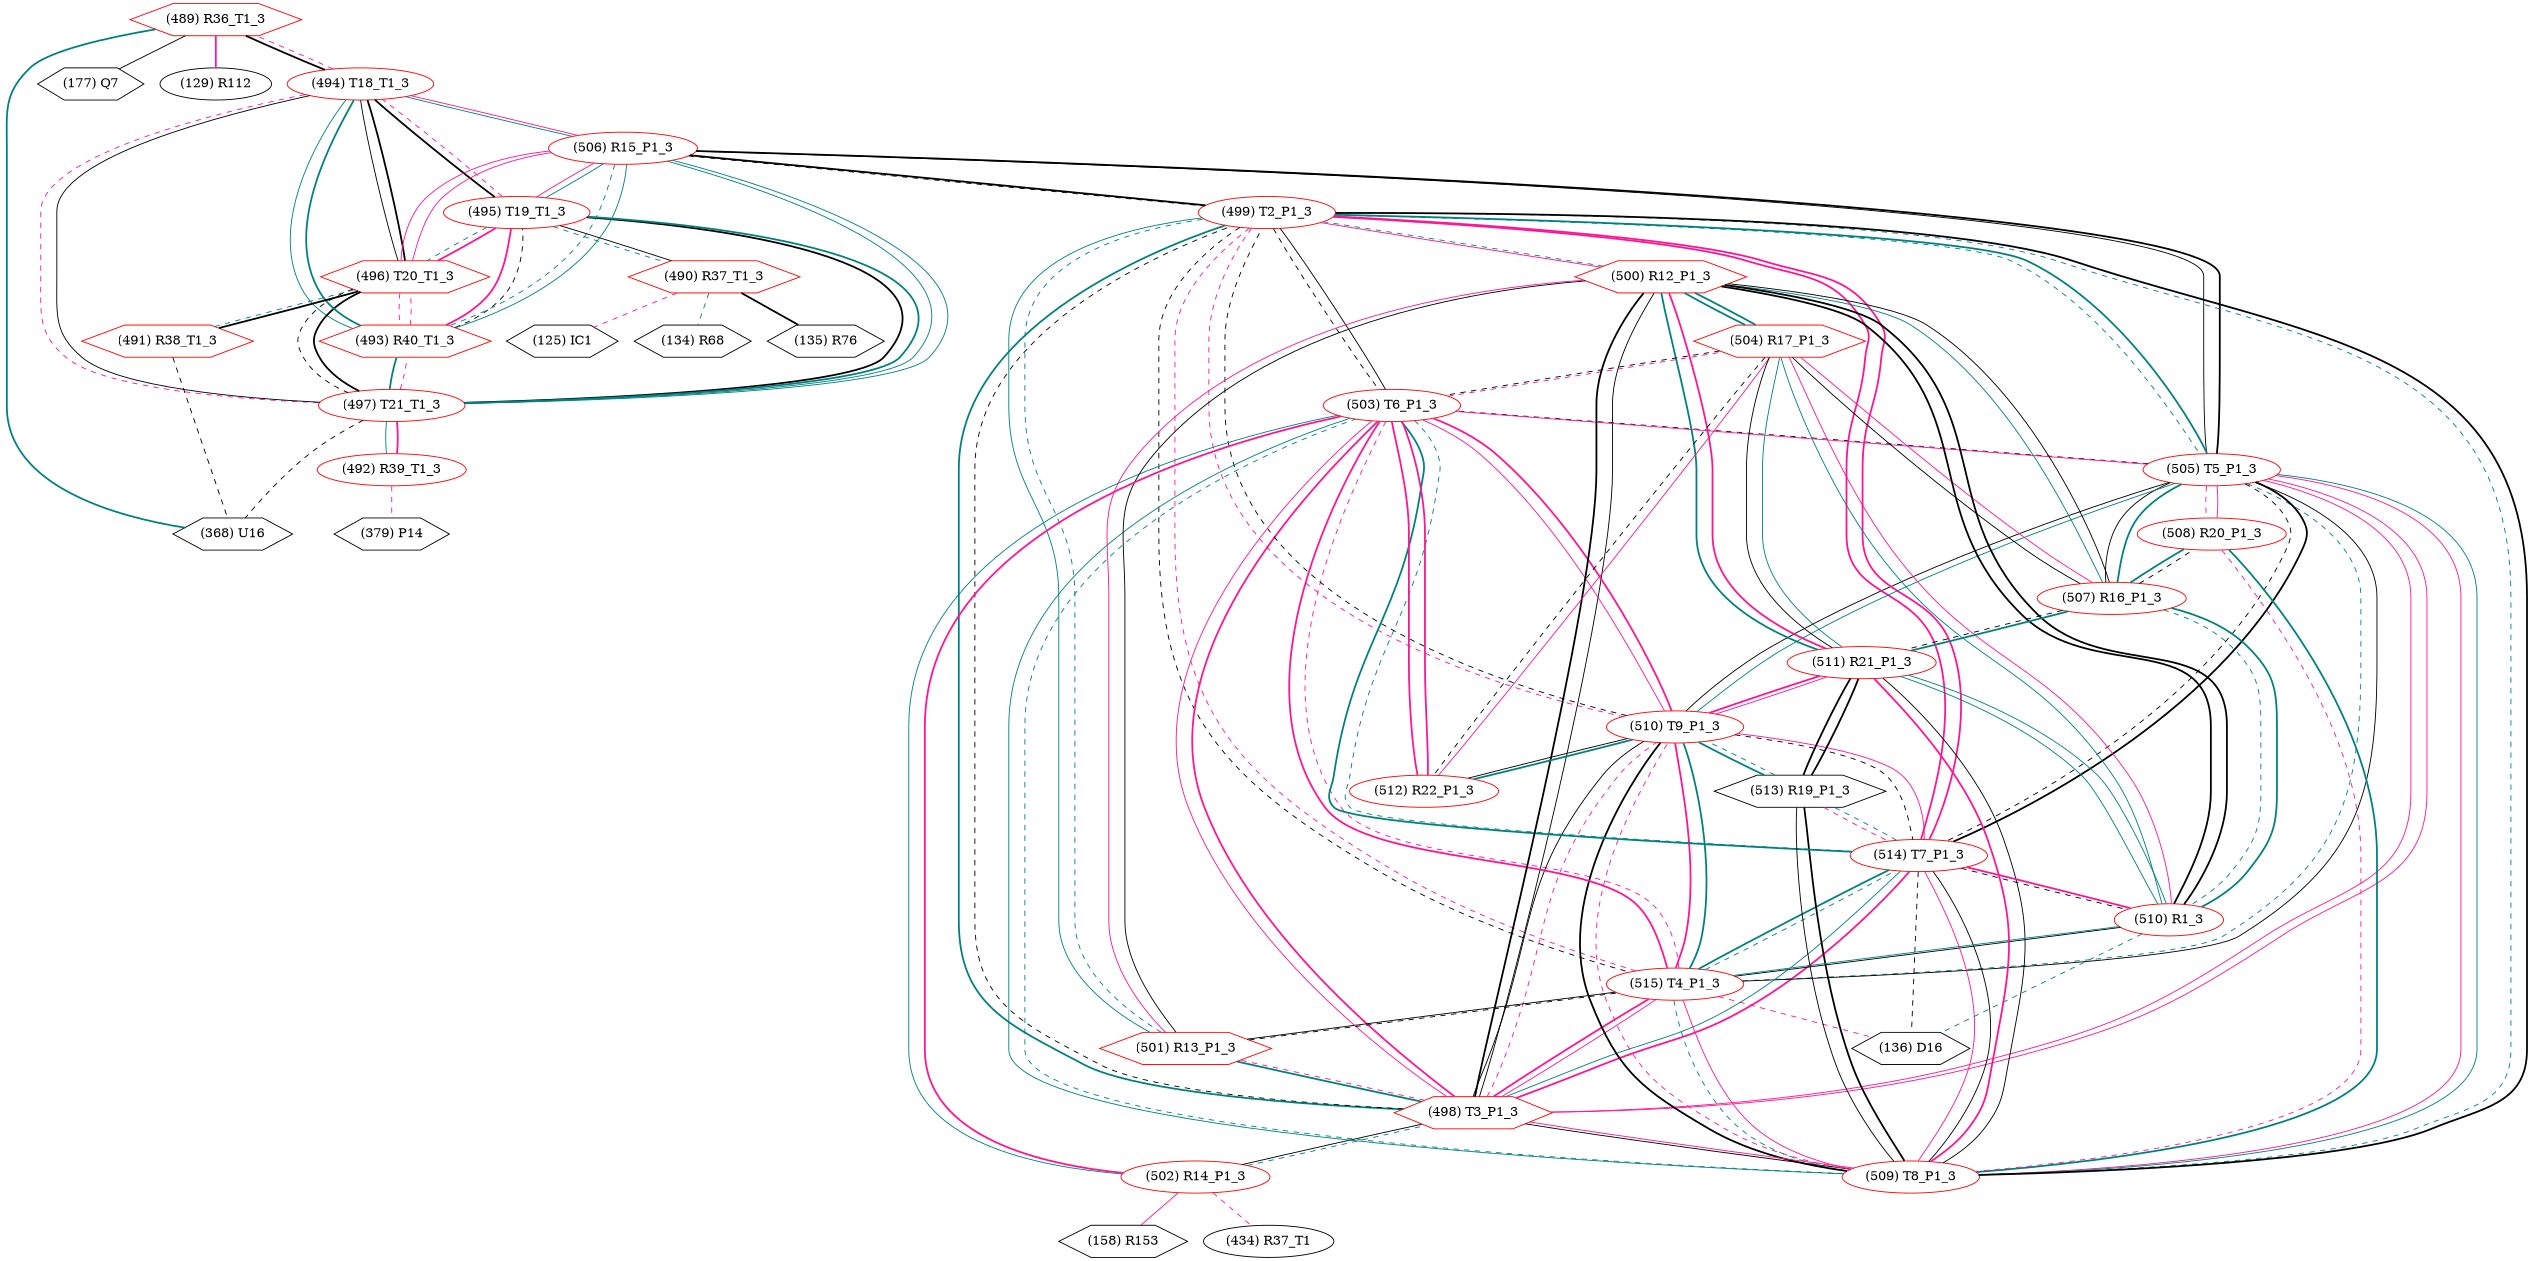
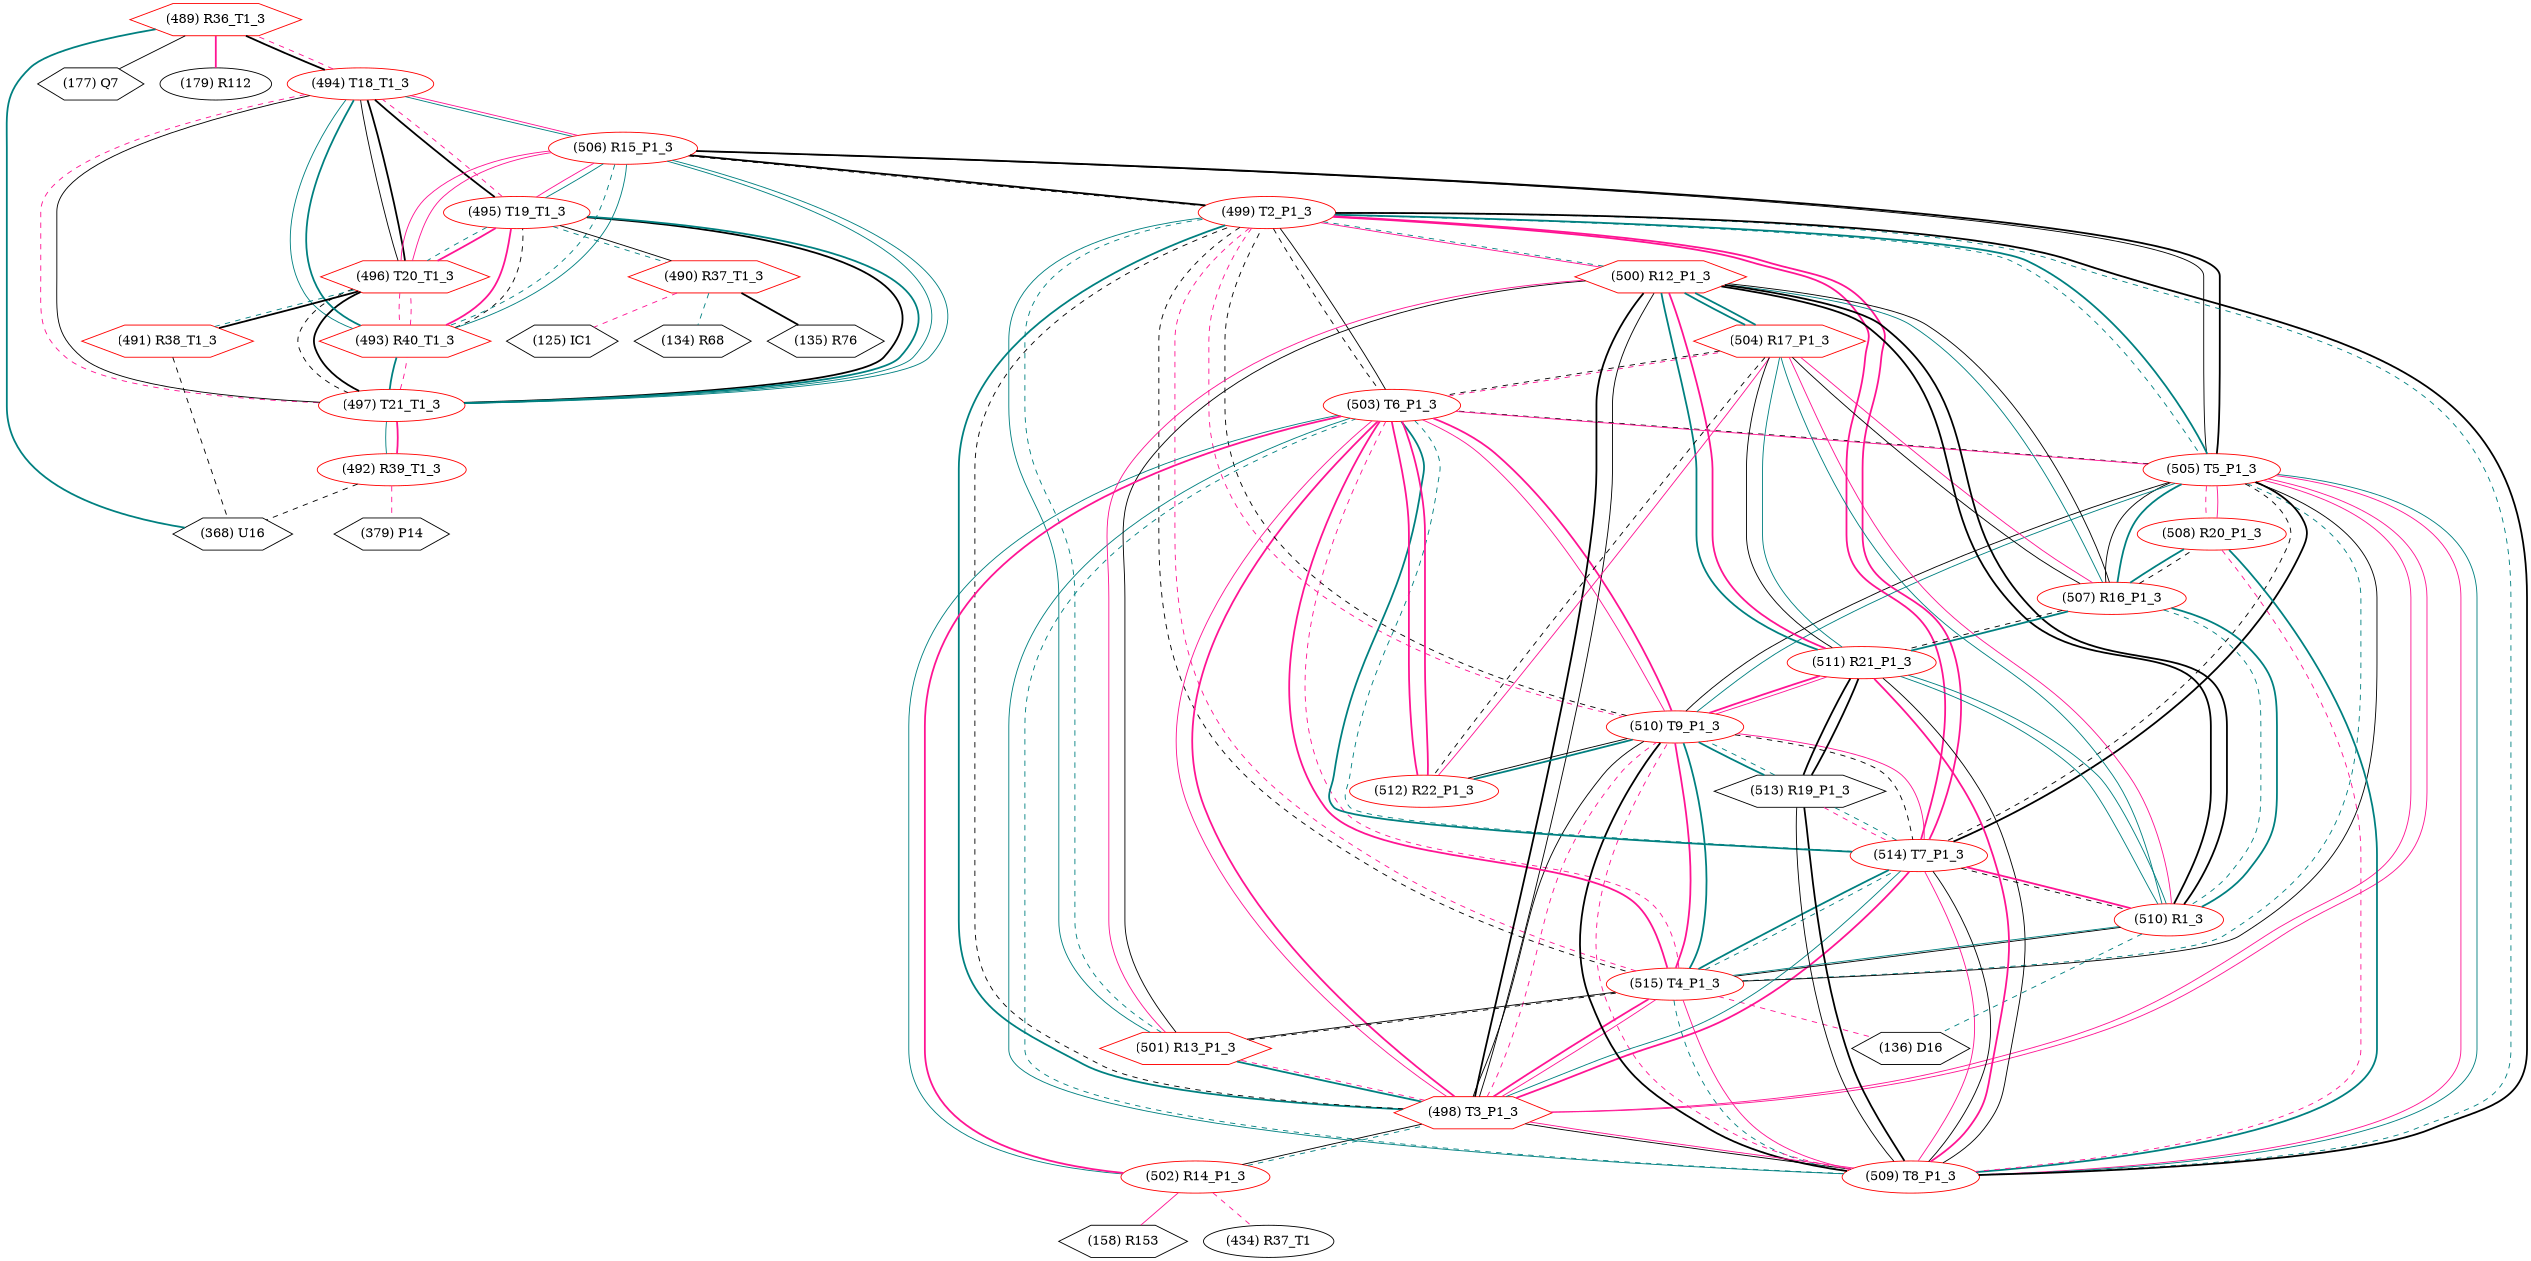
node "(129) R112": label "(129) R112" -> "(179) R112"
edge "(497) T21_T1_3" -- "(368) U16": now "(492) R39_T1_3" -- "(368) U16"
edge "(514) T7_P1_3" -- "(136) D16": removed
